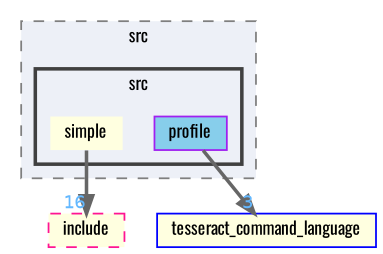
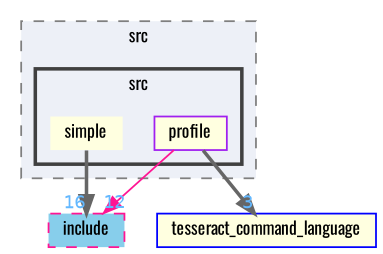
node "profile": fillcolor skyblue -> lightyellow
edge "profile" -> "include": added
node "include": fillcolor lightyellow -> skyblue
